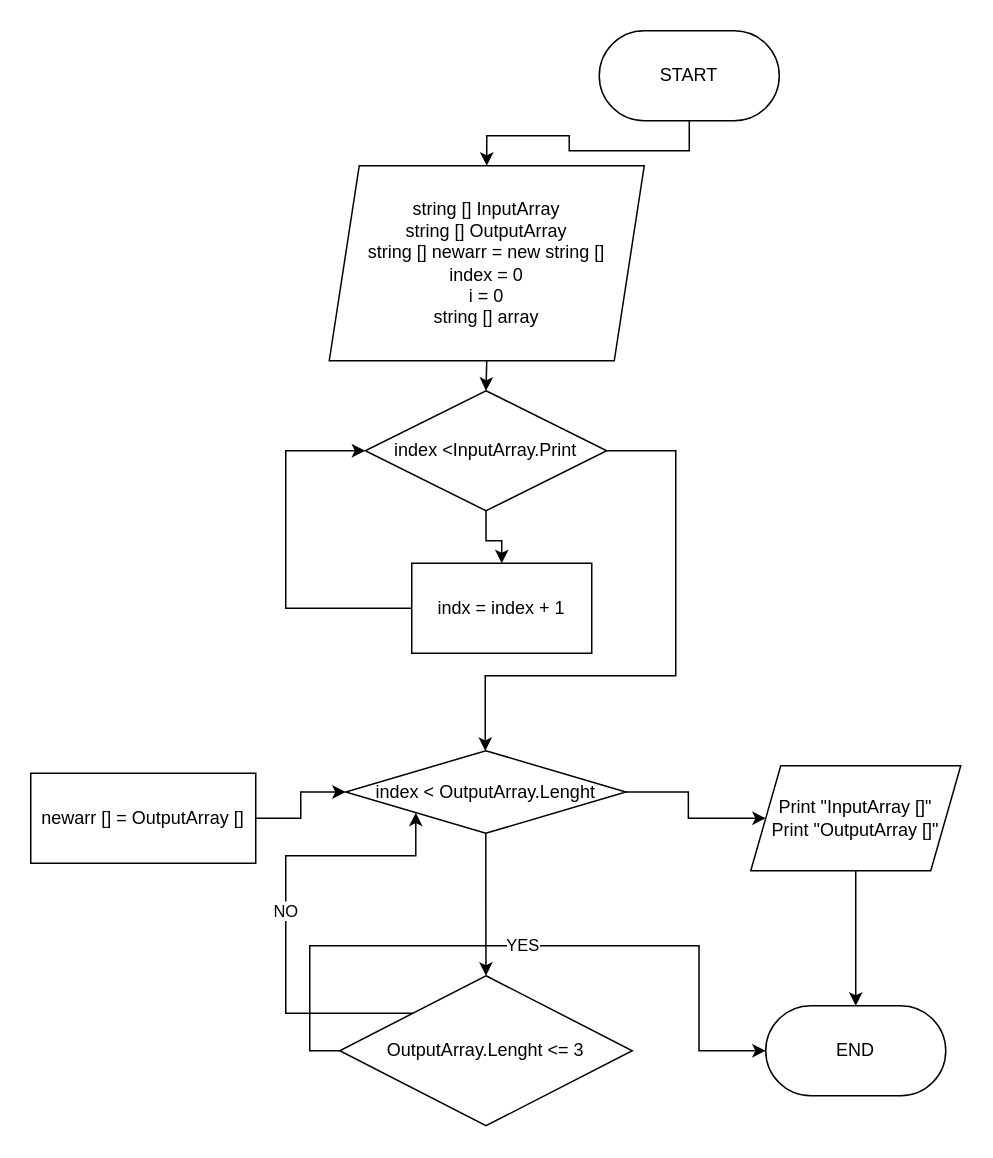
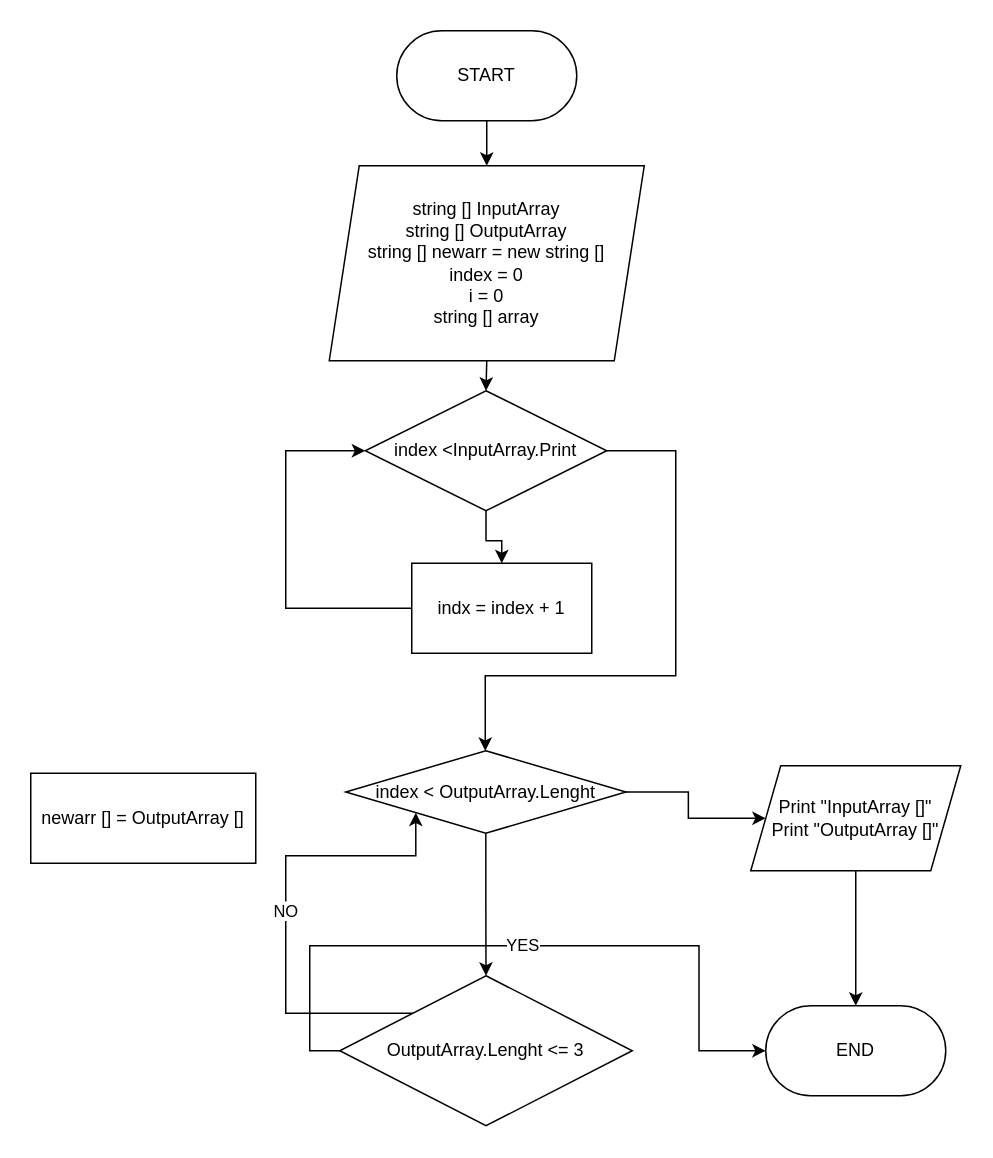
node "START": moved (689, 76) -> (487, 76)
edge "newarr [] = OutputArray []" -> "index < OutputArray.Lenght": removed
